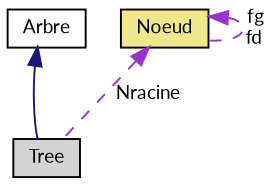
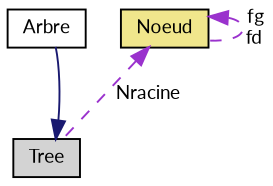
edge "Tree" -> "Arbre": reversed
